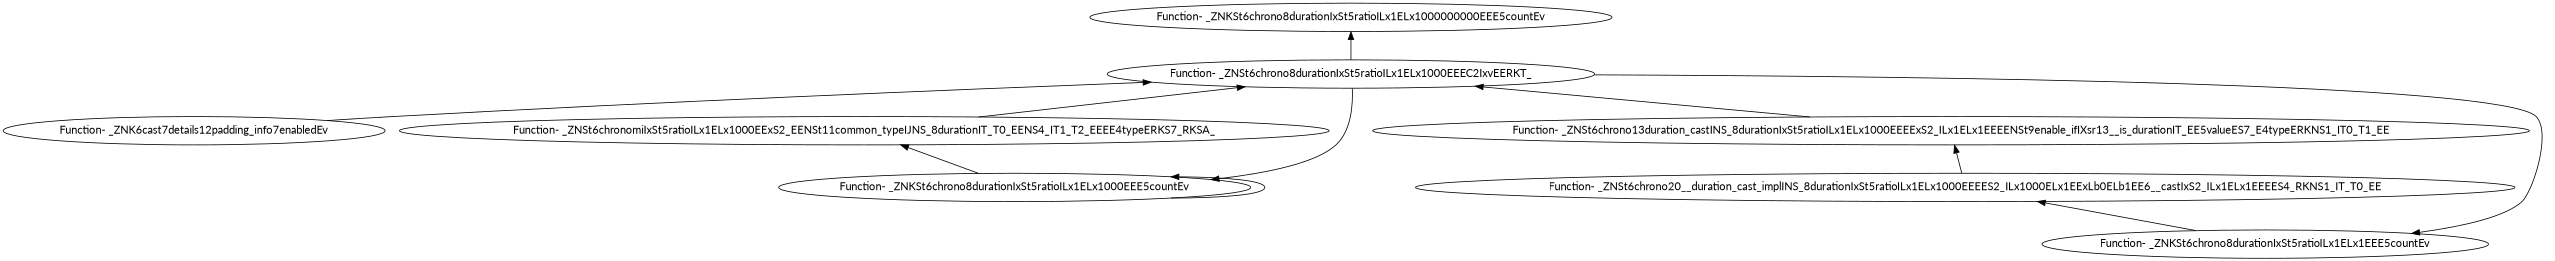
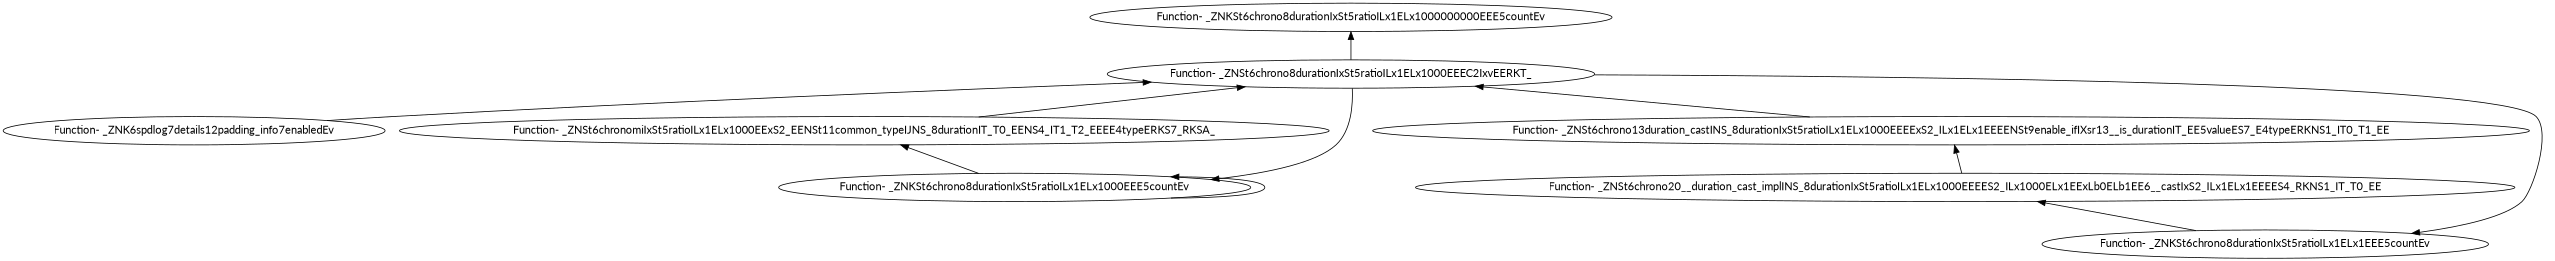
node "Function- _ZNK6cast7details12padding_info7enabledEv": label "Function- _ZNK6cast7details12padding_info7enabledEv" -> "Function- _ZNK6spdlog7details12padding_info7enabledEv"
